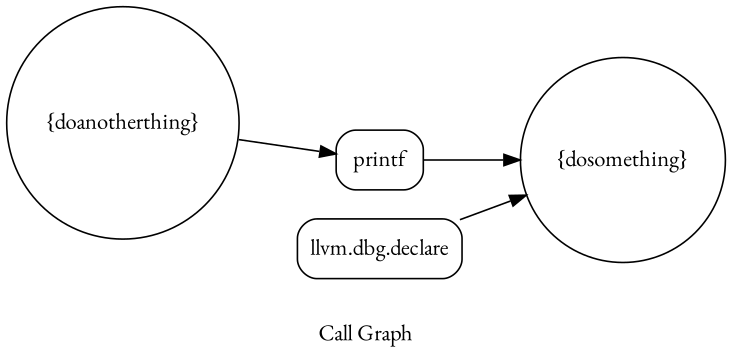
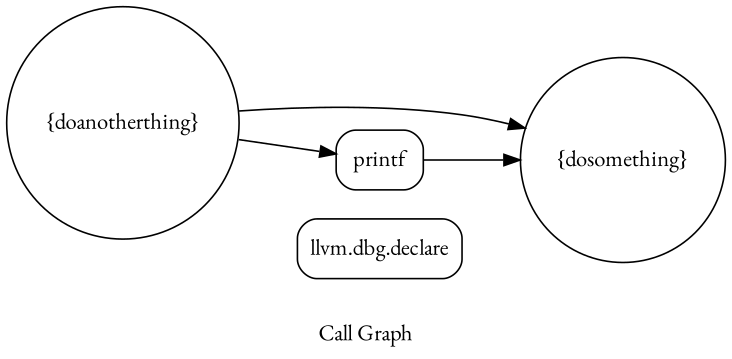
edge "llvm.dbg.declare" -> "{dosomething}": now "{doanotherthing}" -> "{dosomething}"
